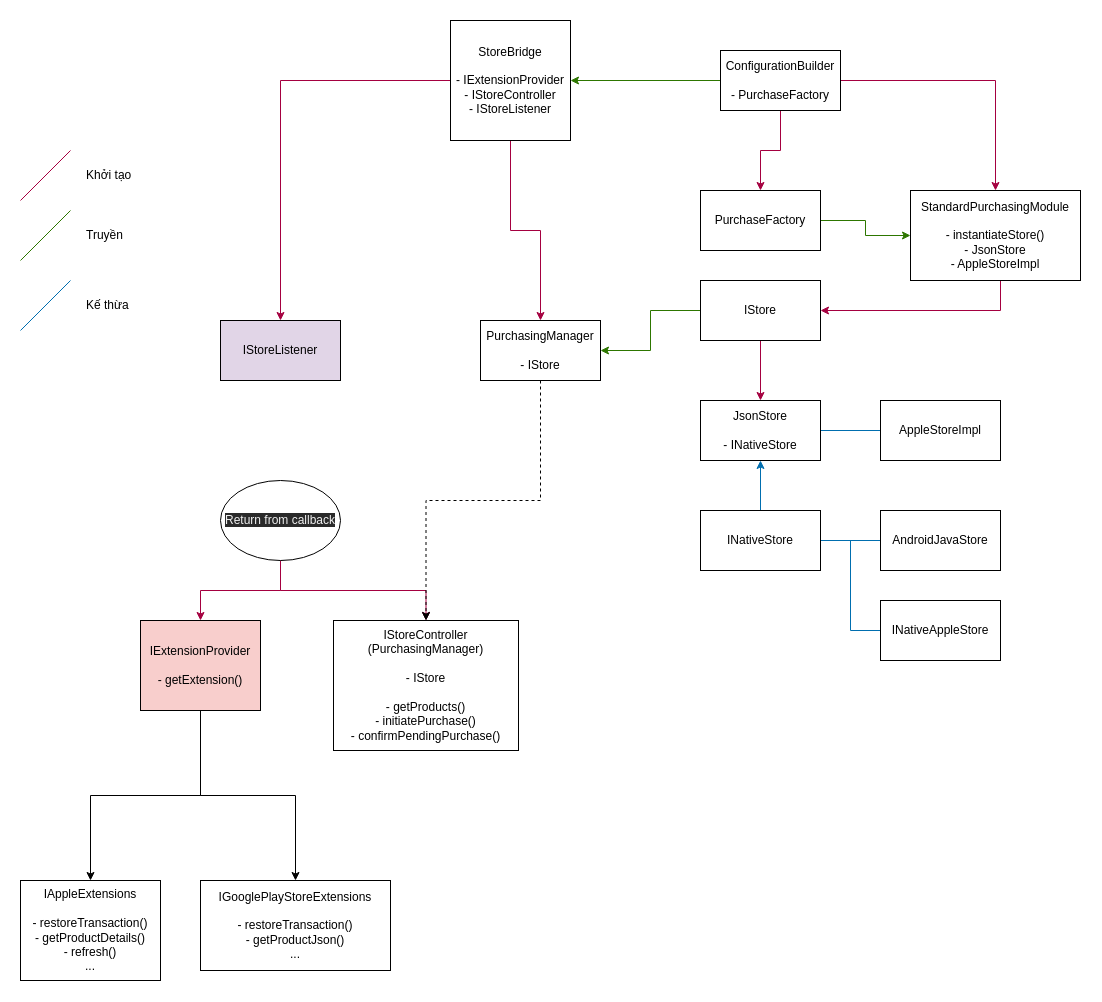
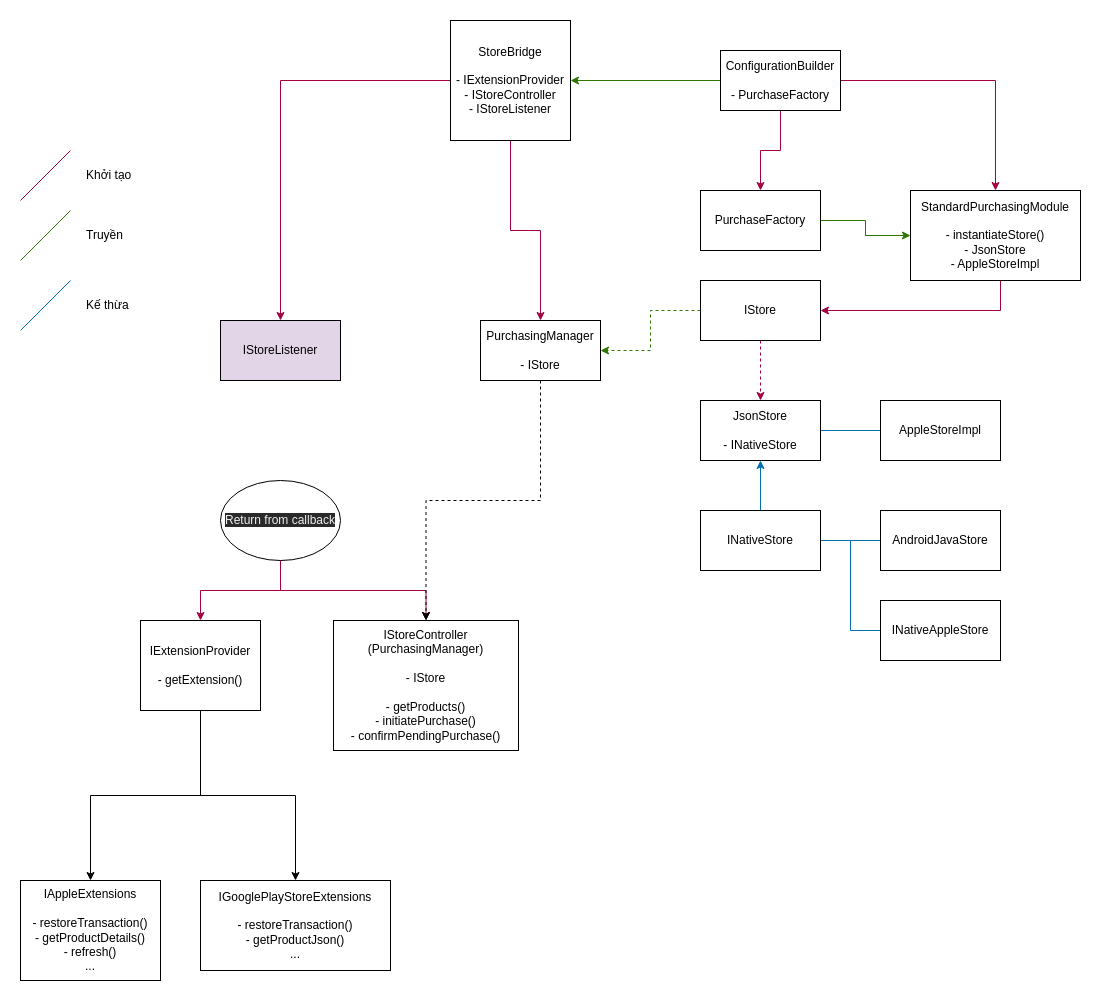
edge "IStore" -> "PurchasingManager - IStore": style solid -> dashed
edge "IStore" -> "JsonStore - INativeStore": style solid -> dashed
node "IExtensionProvider - getExtension()": fillcolor #f8cecc -> #ffffff
